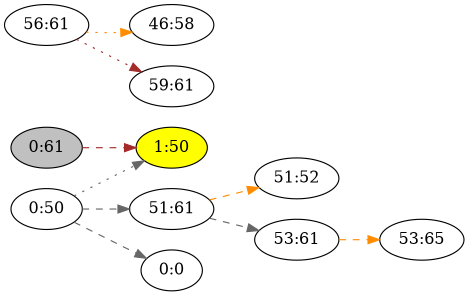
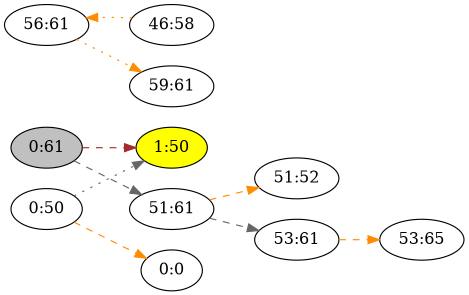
edge "56:61" -> "46:58": reversed
edge "56:61" -> "59:61": color brown -> darkorange
edge "0:50" -> "51:61": now "0:61" -> "51:61"
edge "0:50" -> "0:0": color gray40 -> darkorange
